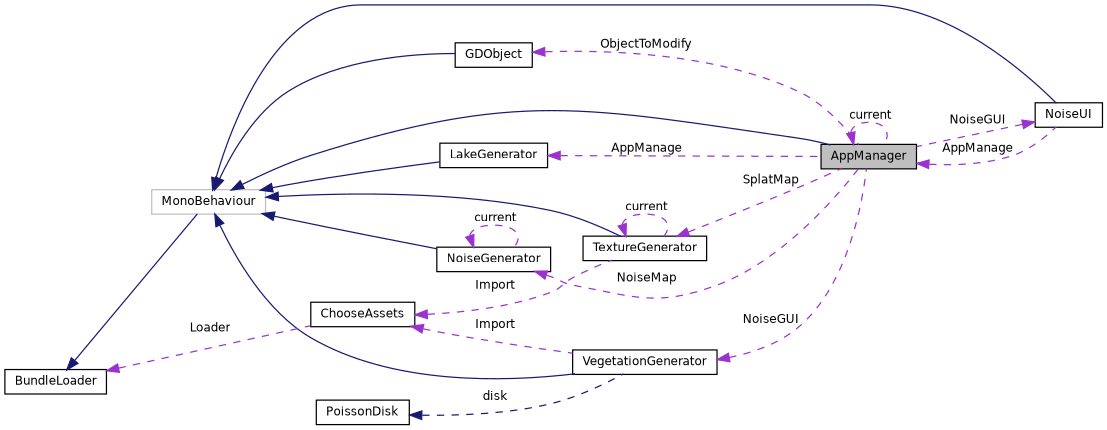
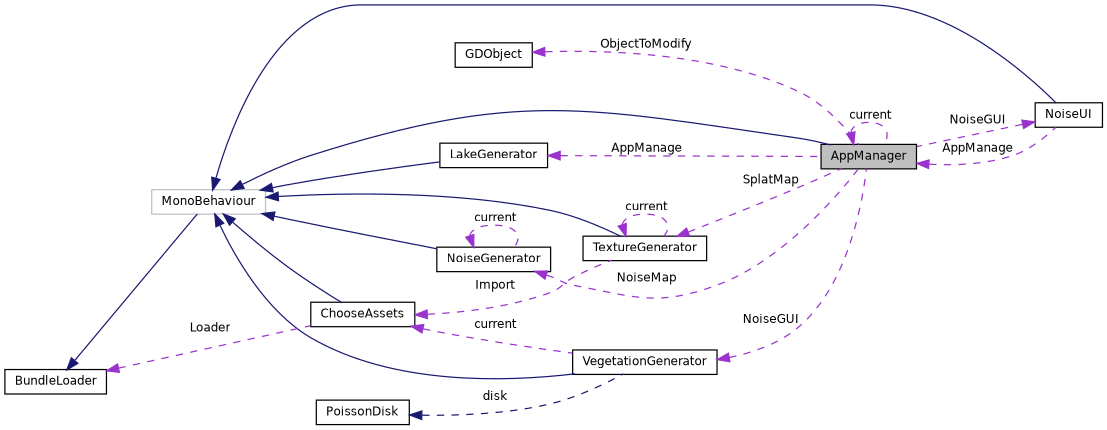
edge "GDObject" -> "MonoBehaviour": now "ChooseAssets" -> "MonoBehaviour"
edge "VegetationGenerator" -> "ChooseAssets": label " Import" -> " current"
